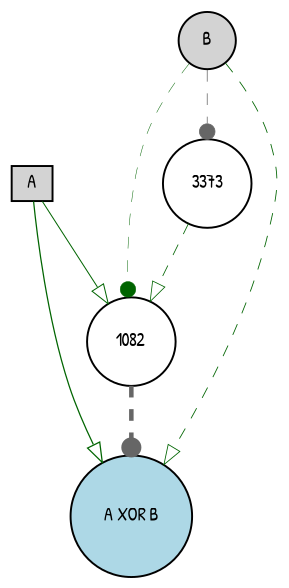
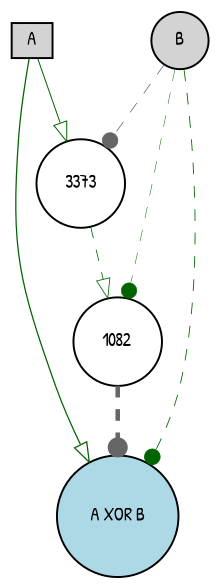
edge "A" -> "1082": now "A" -> "3373"
edge "B" -> "A XOR B": arrowhead onormal -> dot
